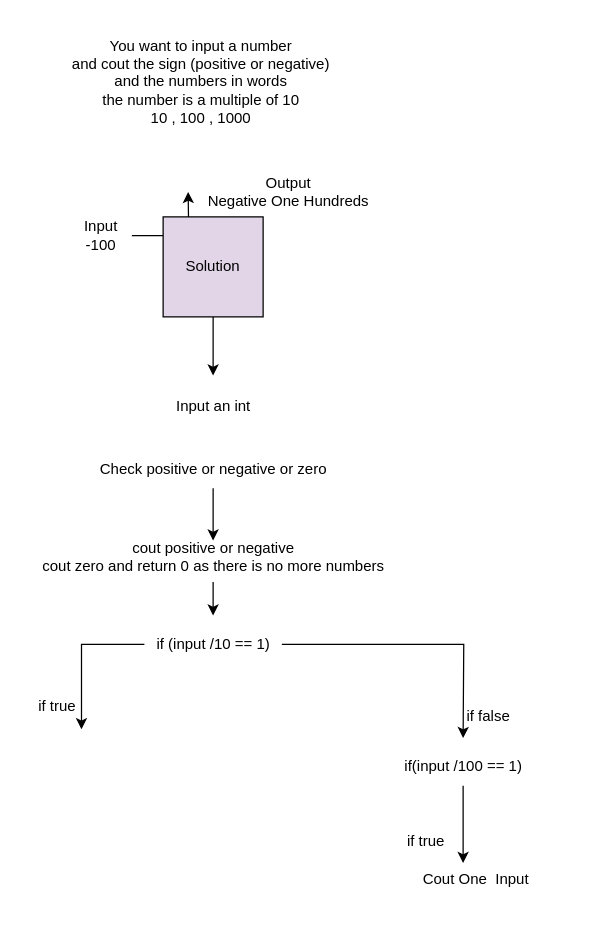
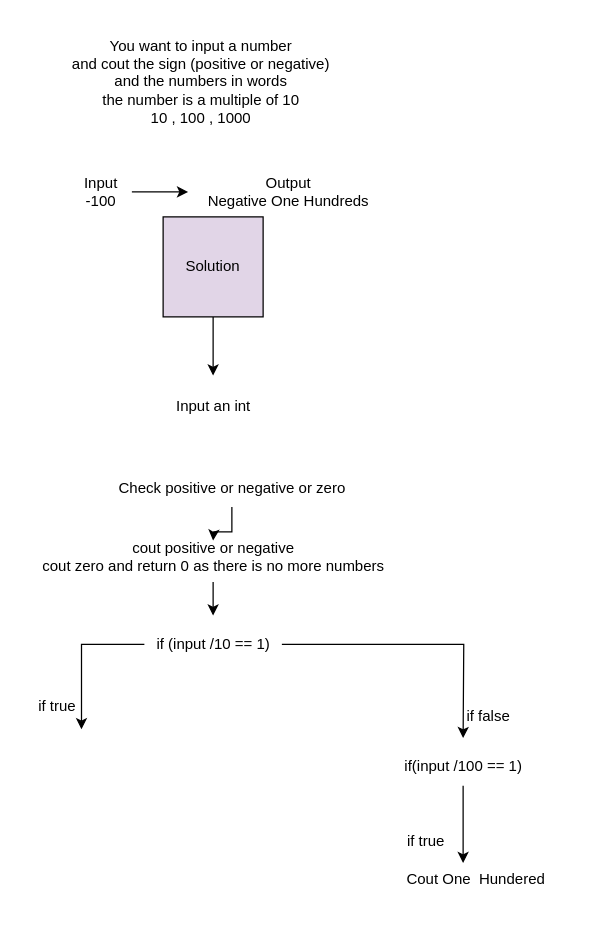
node "Input -100": moved (101, 236) -> (101, 192)
node "Check positive or negative or zero": moved (213, 469) -> (232, 488)
node "Cout One Input": label "Cout One Input" -> "Cout One Hundered"
